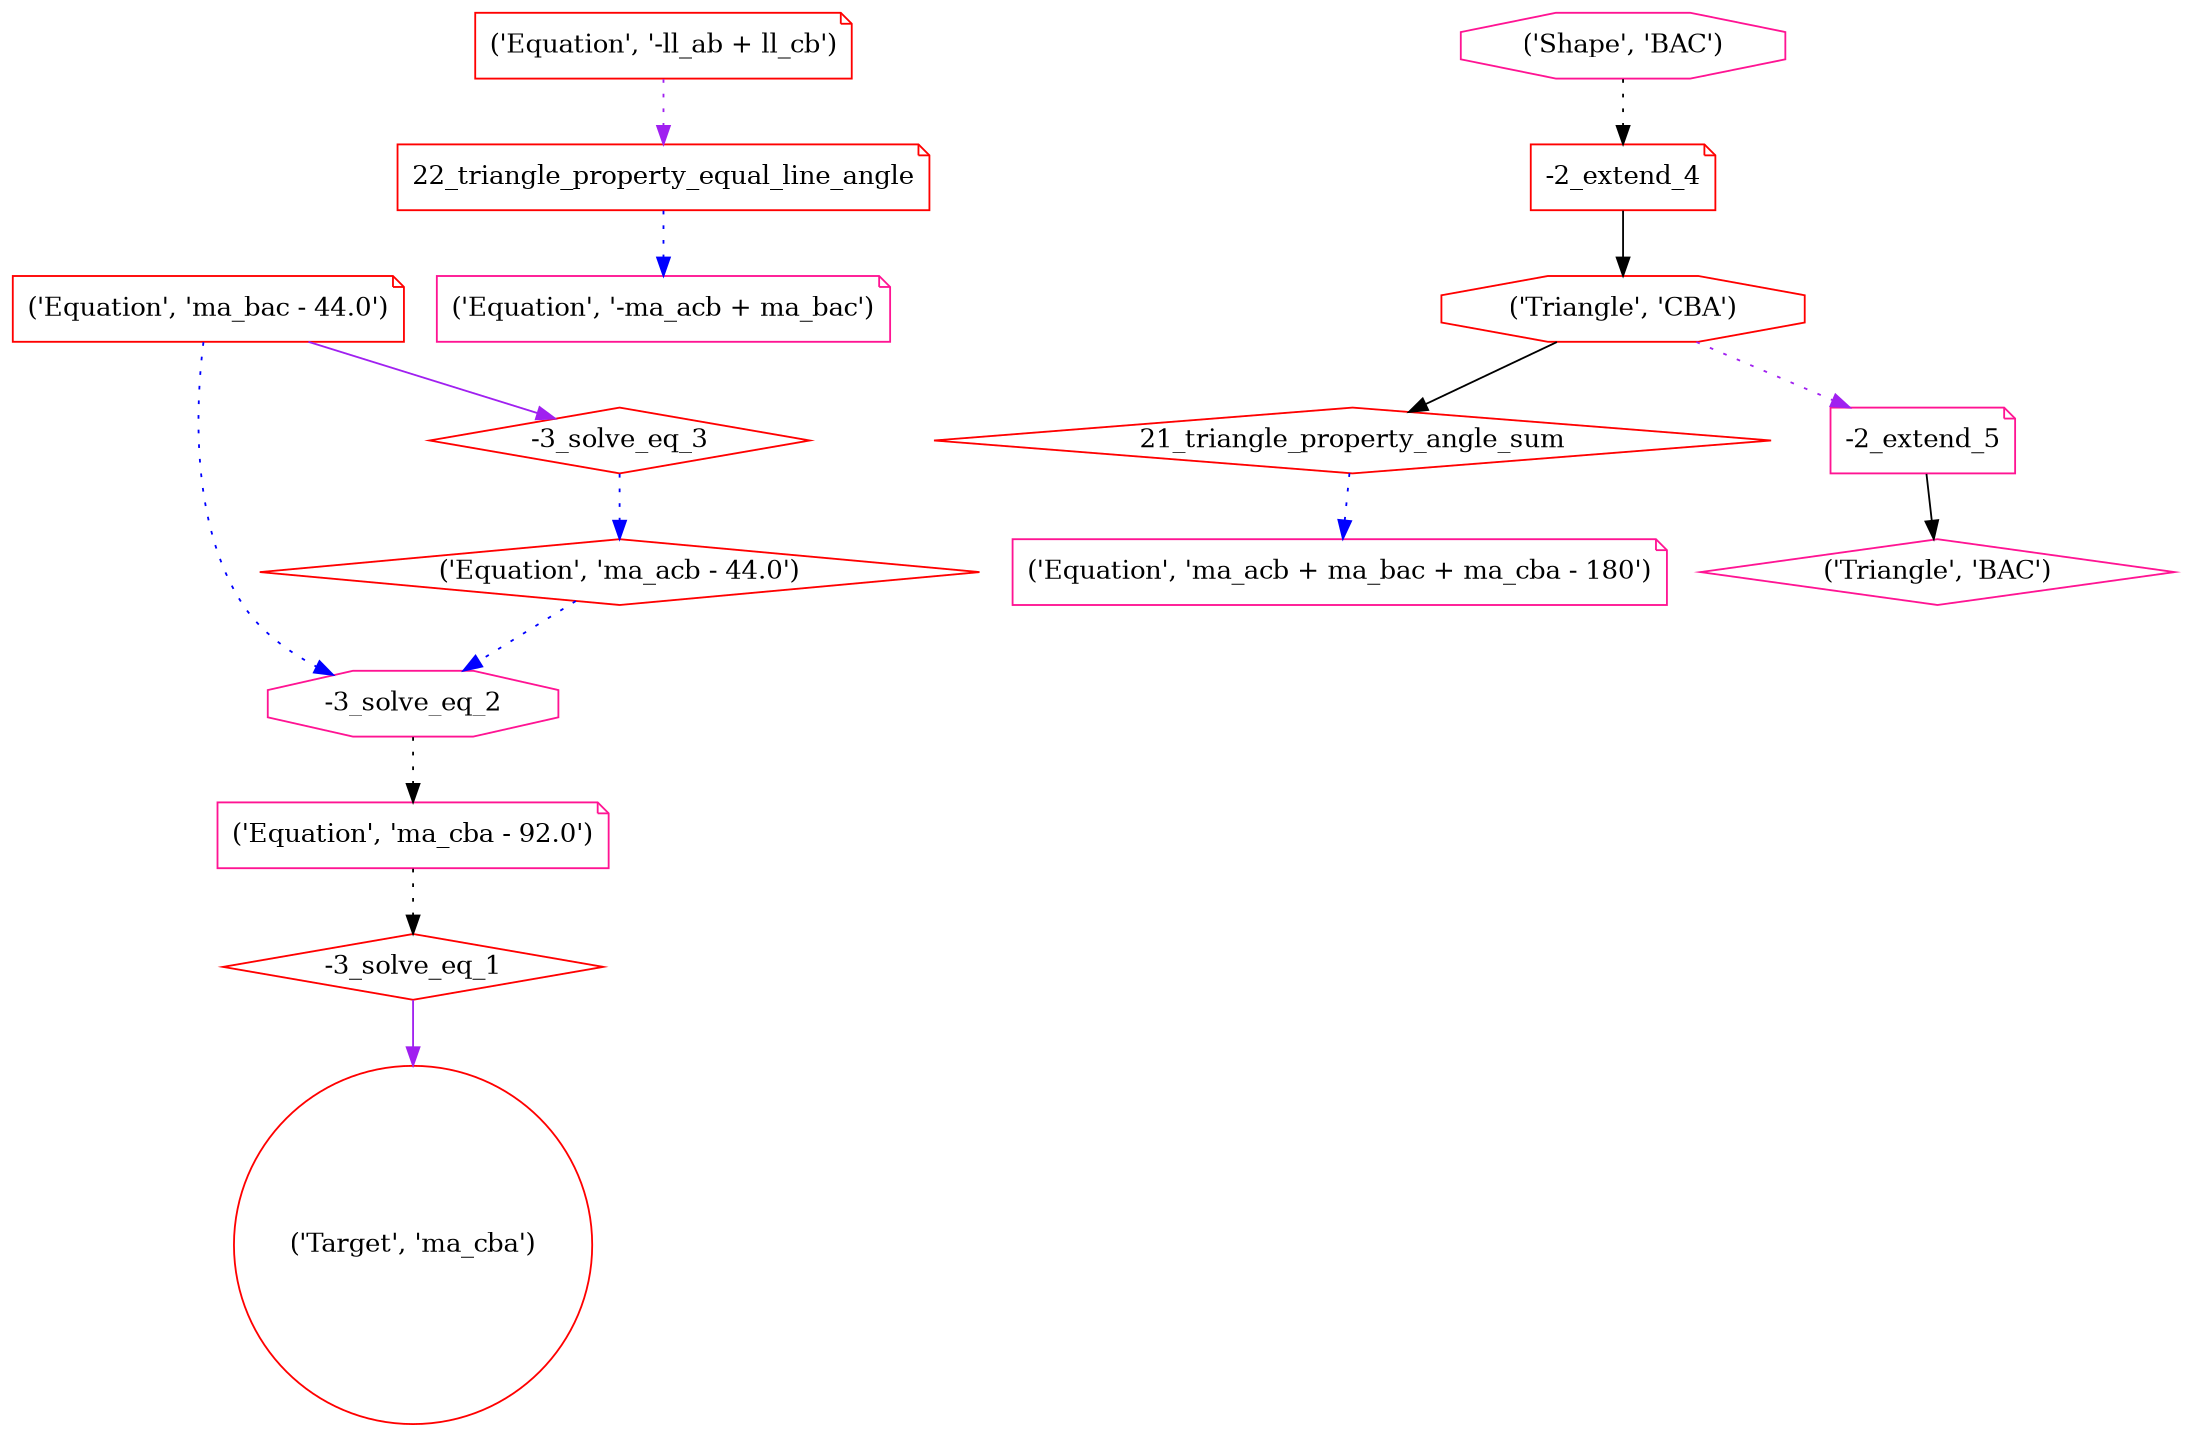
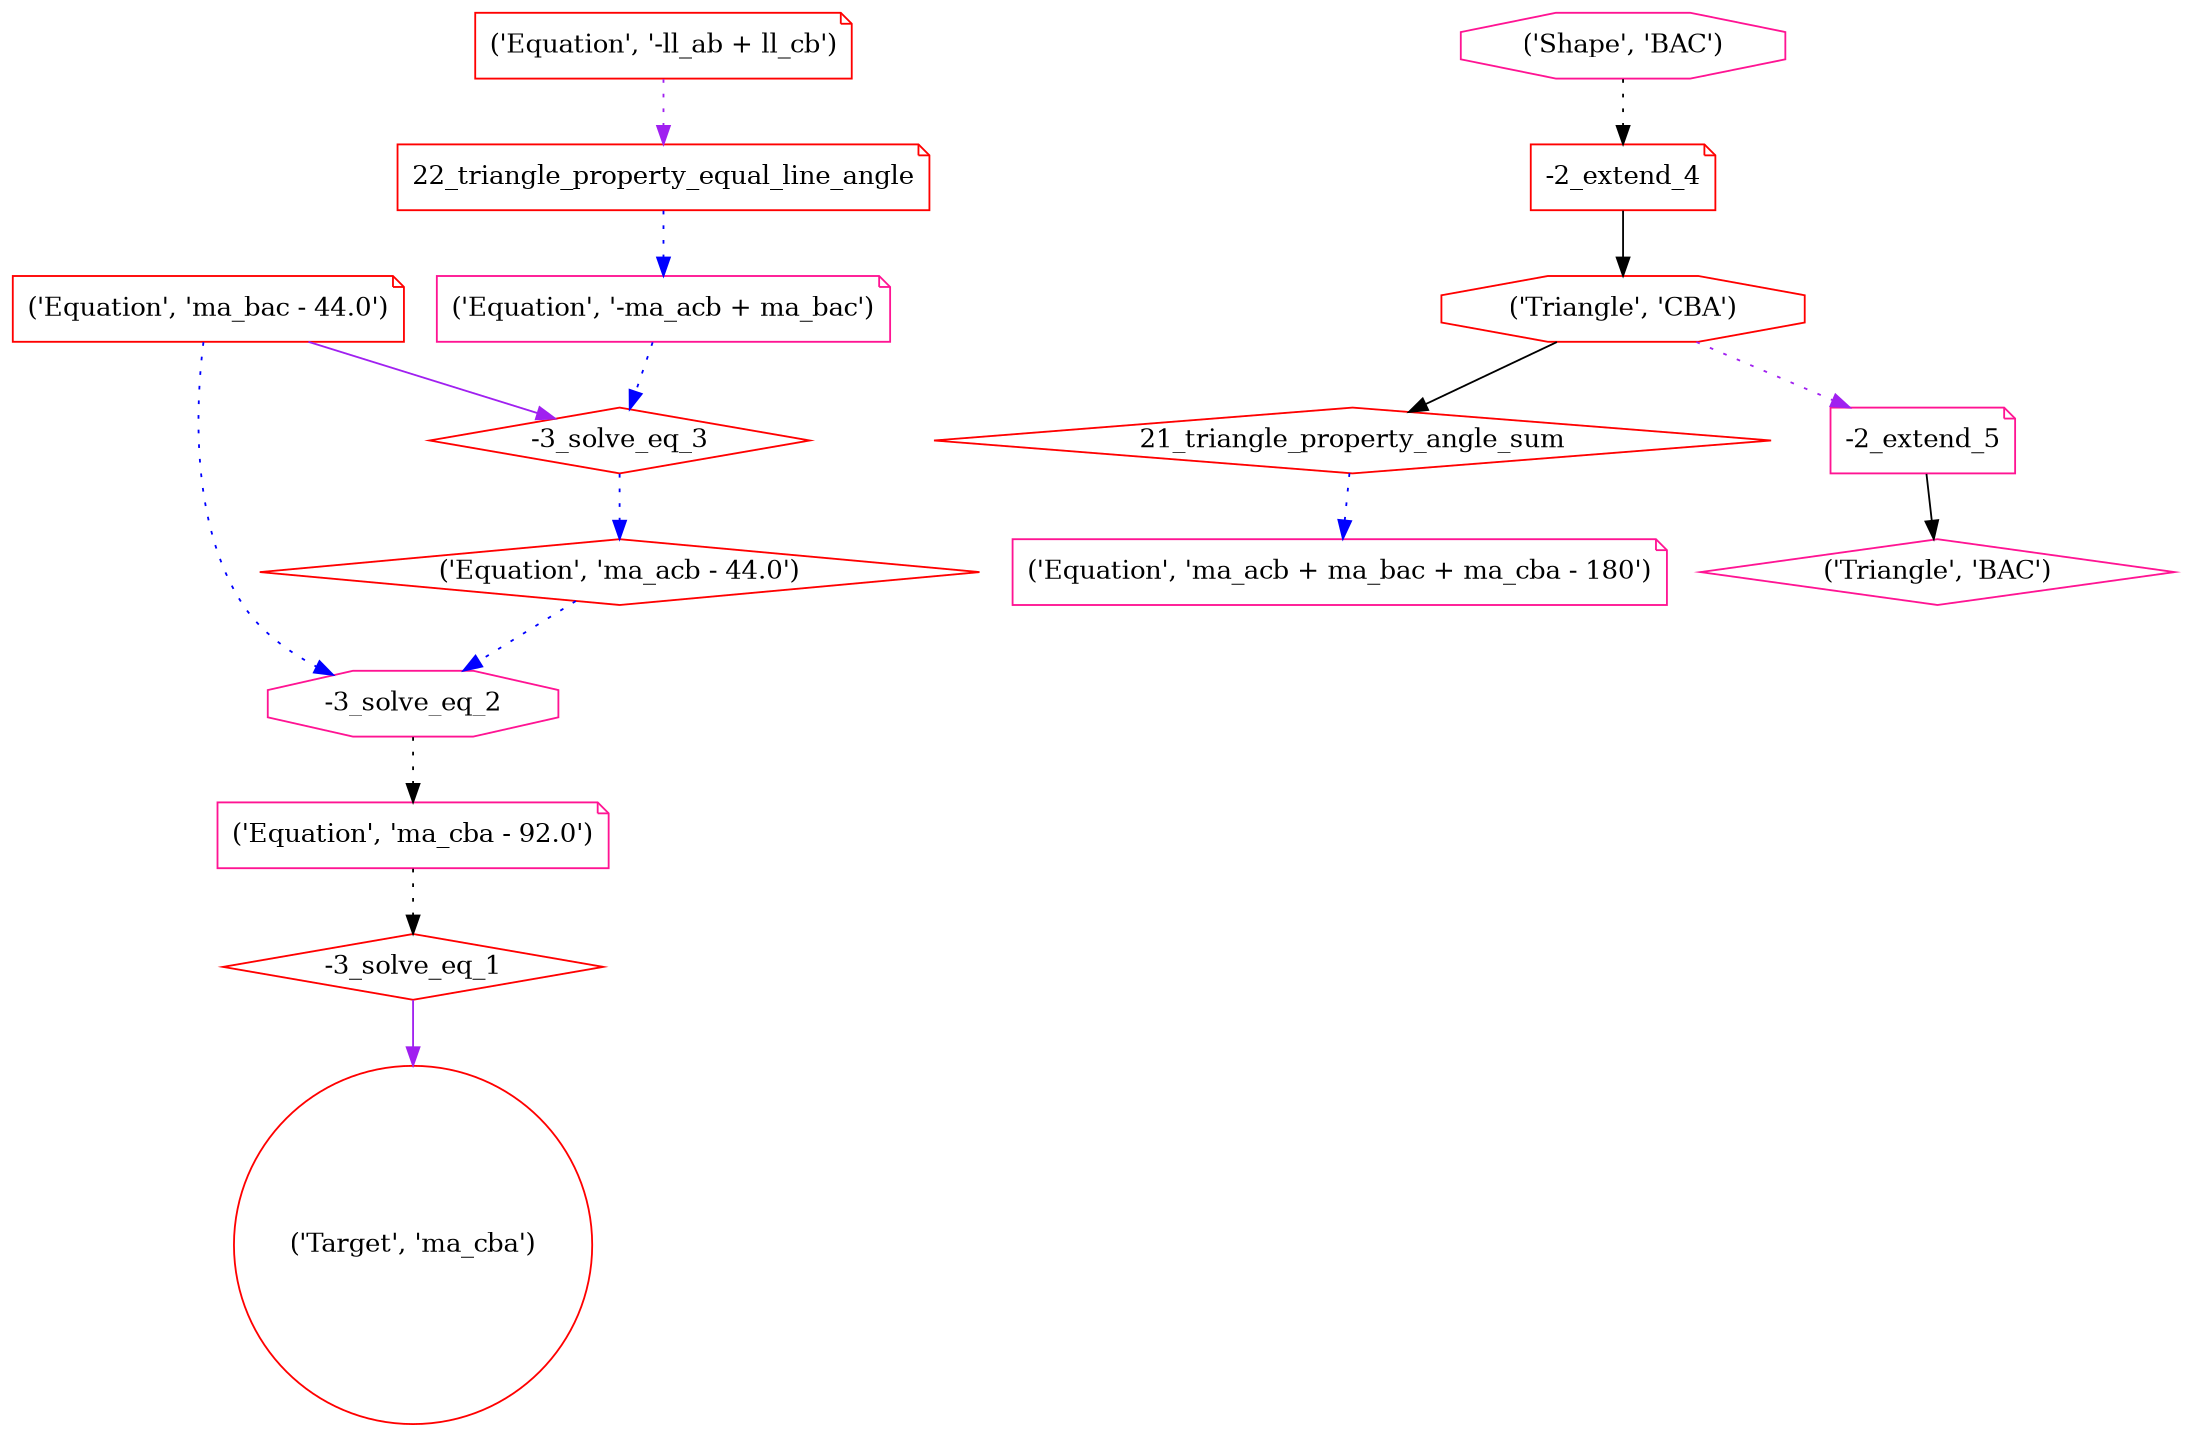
edge "('Equation', '-ma_acb + ma_bac')" -> "-3_solve_eq_3": added
